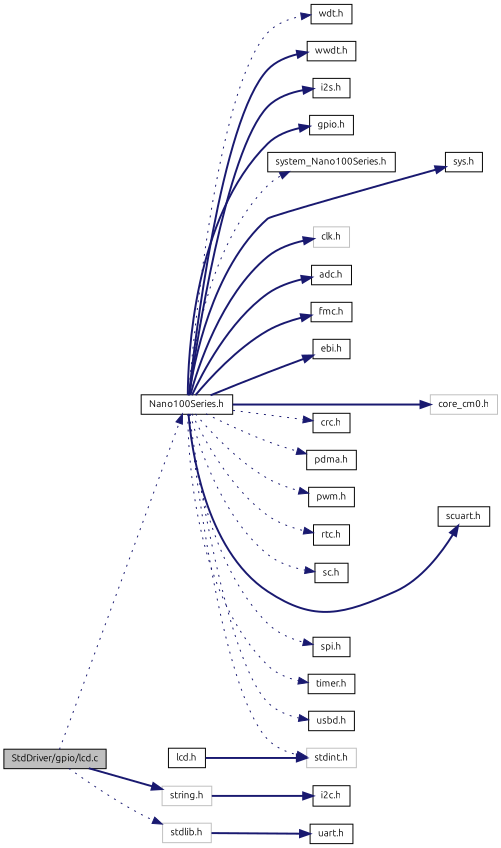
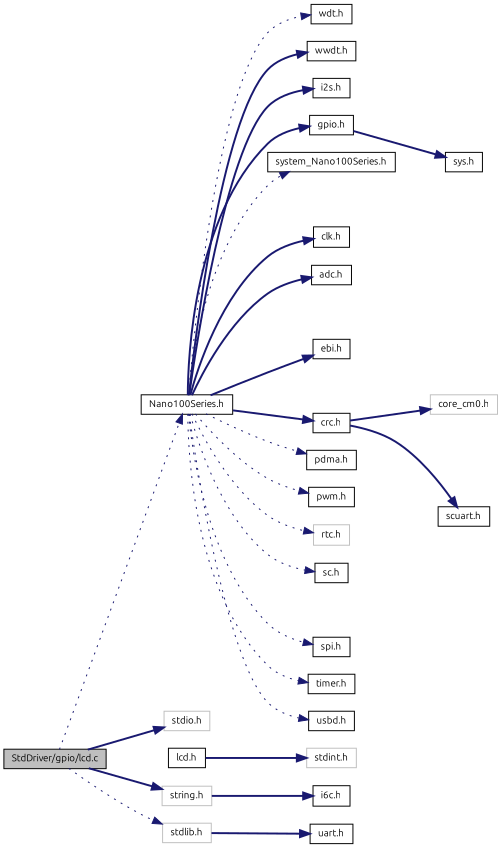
edge "Nano100Series.h" -> "sys.h": now "gpio.h" -> "sys.h"
node "clk.h": color grey75 -> black
node "fmc.h": removed
edge "Nano100Series.h" -> "core_cm0.h": now "crc.h" -> "core_cm0.h"
edge "Nano100Series.h" -> "crc.h": style dotted -> bold
node "rtc.h": color black -> grey75
edge "Nano100Series.h" -> "scuart.h": now "crc.h" -> "scuart.h"
edge "Nano100Series.h" -> "stdint.h": removed
node "stdio.h": added
node "i2c.h": label "i2c.h" -> "i6c.h"
